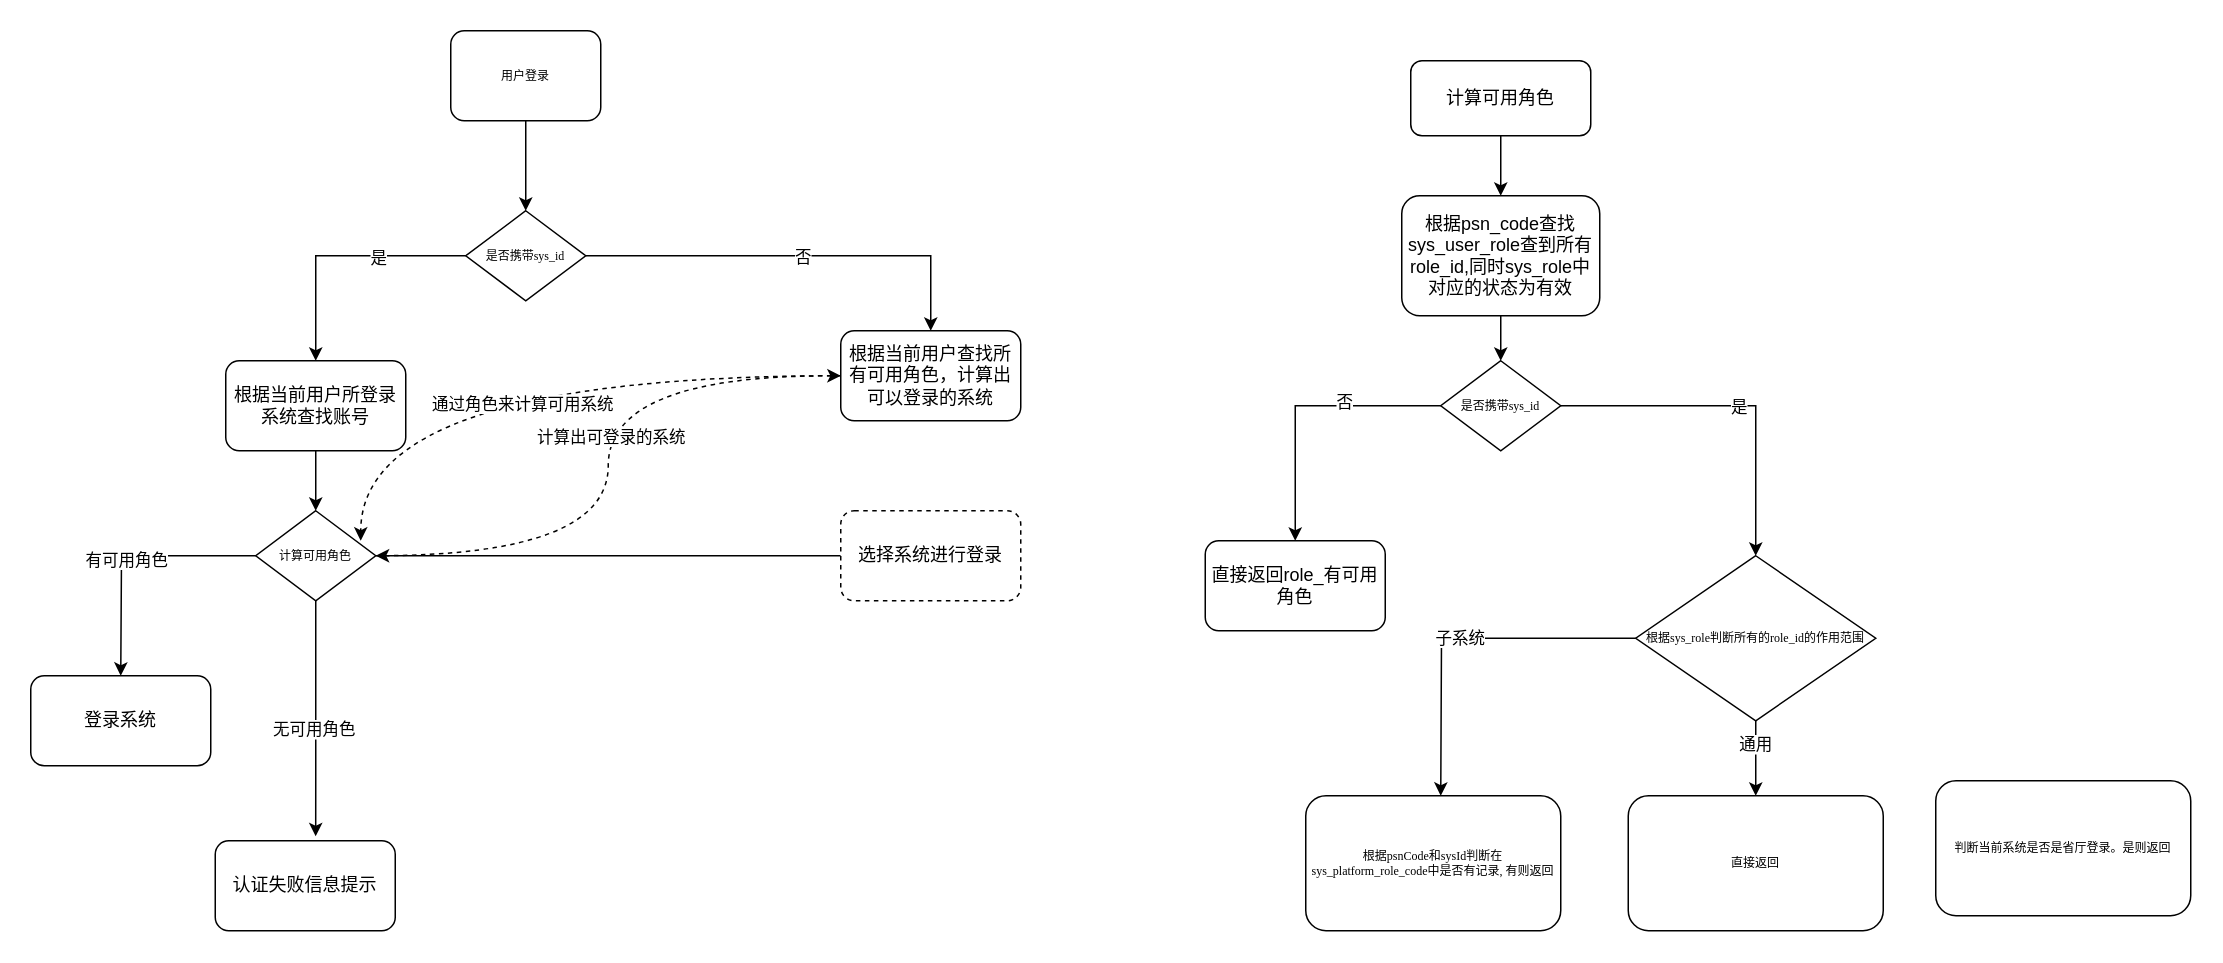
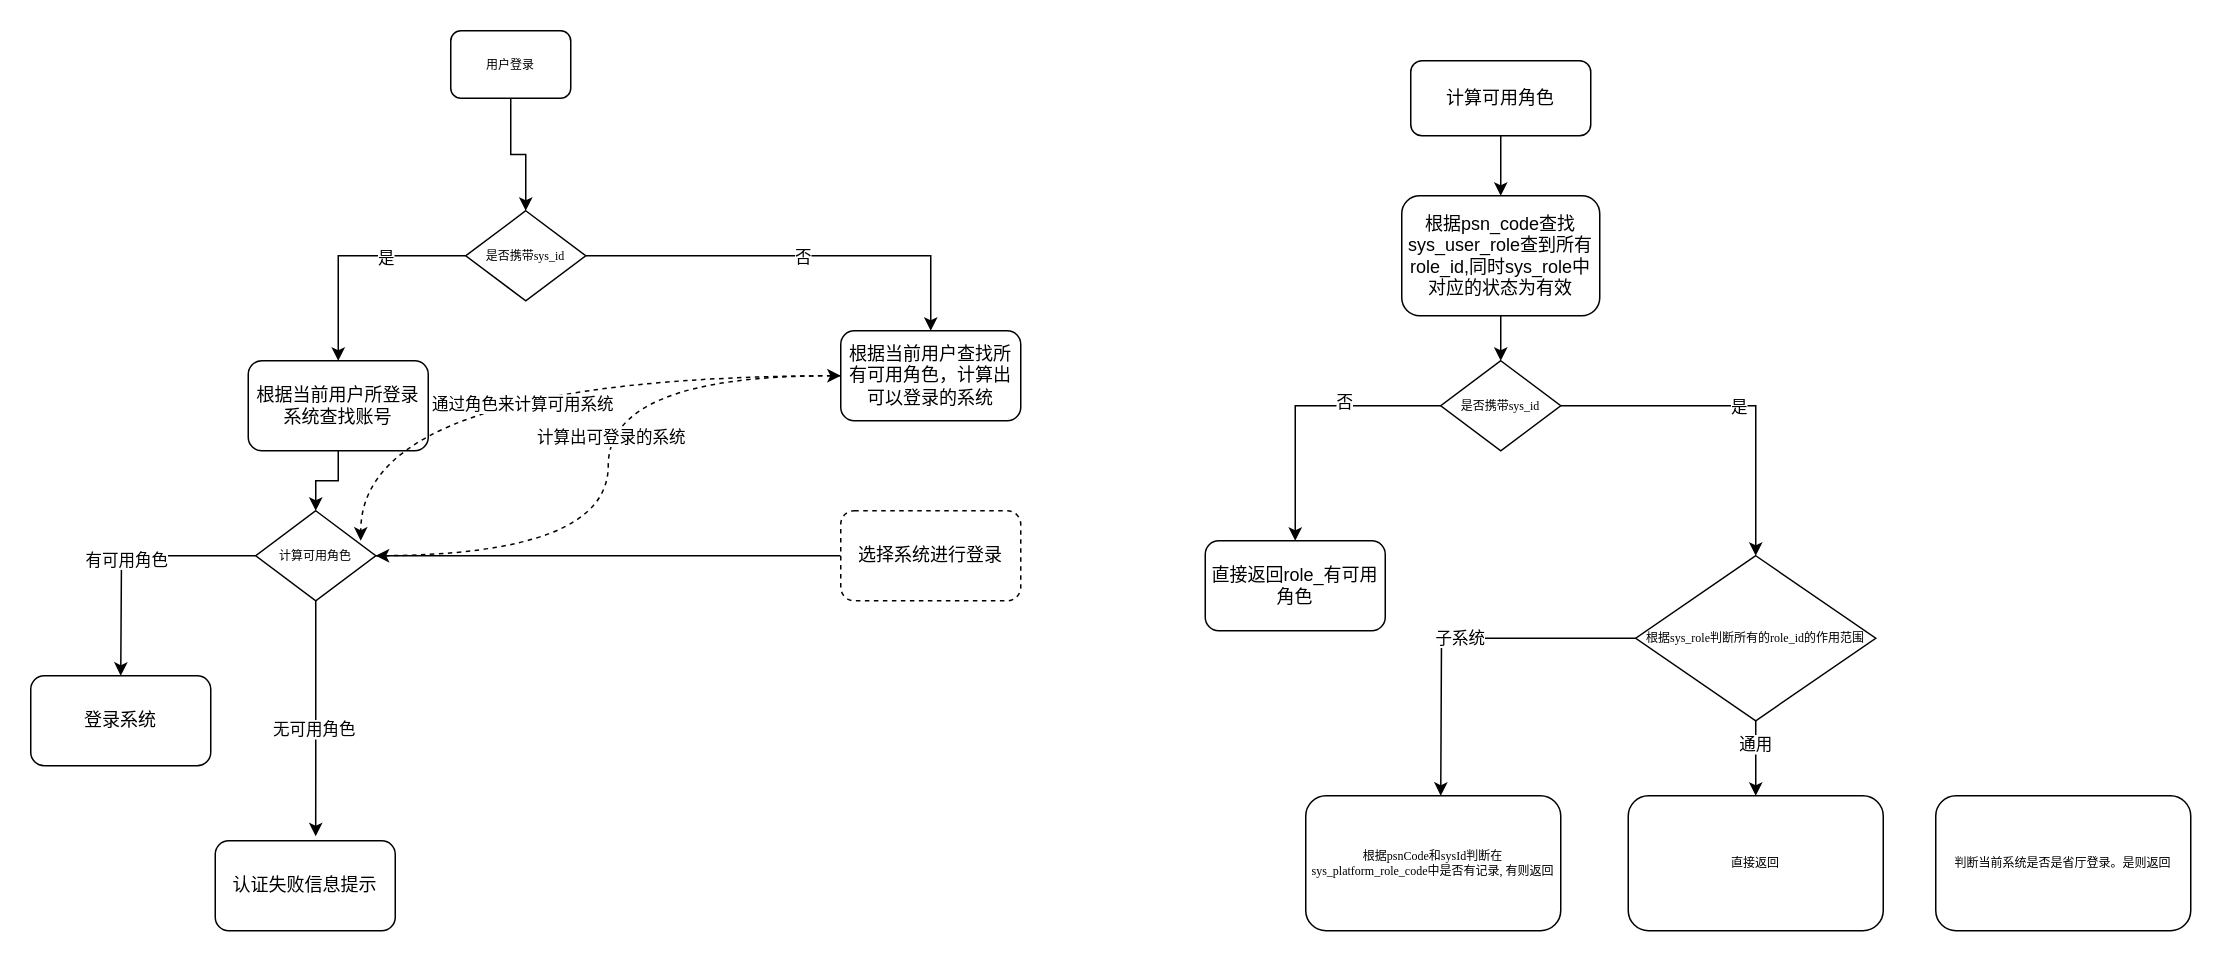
node "用户登录": size 150x90 -> 120x68
node "根据当前用户所登录系统查找账号": moved (316, 406) -> (338, 406)
node "判断当前系统是否是省厅登录。是则返回": moved (2063, 848) -> (2063, 863)
